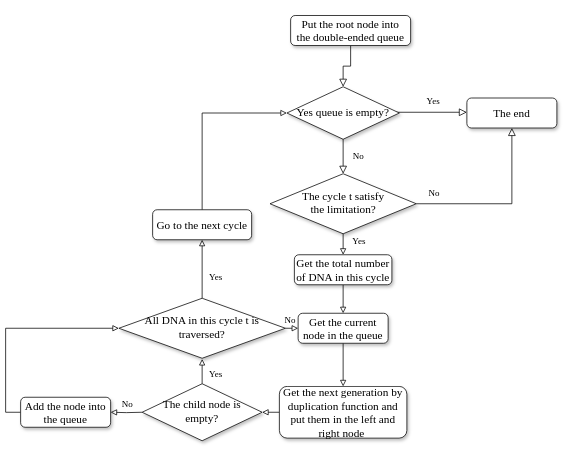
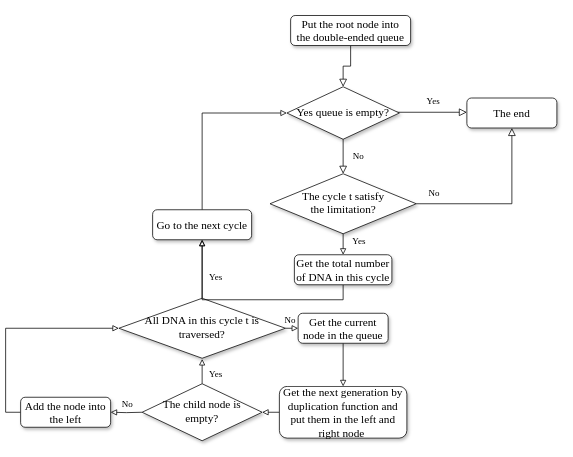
edge "Get the total number of DNA in this cycle" -> "Get the current node in the queue": now "Get the total number of DNA in this cycle" -> "Go to the next cycle"
node "Add the node into the queue": label "Add the node into the queue" -> "Add the node into the left"
